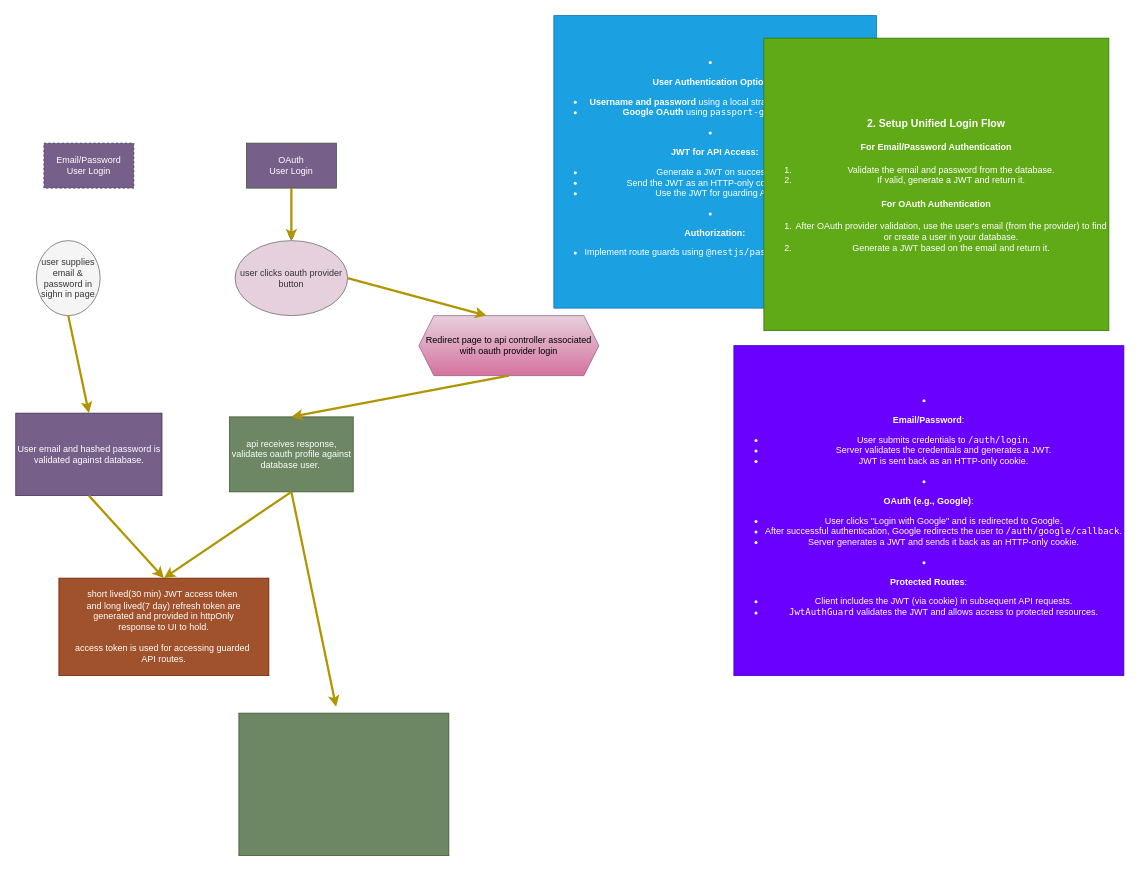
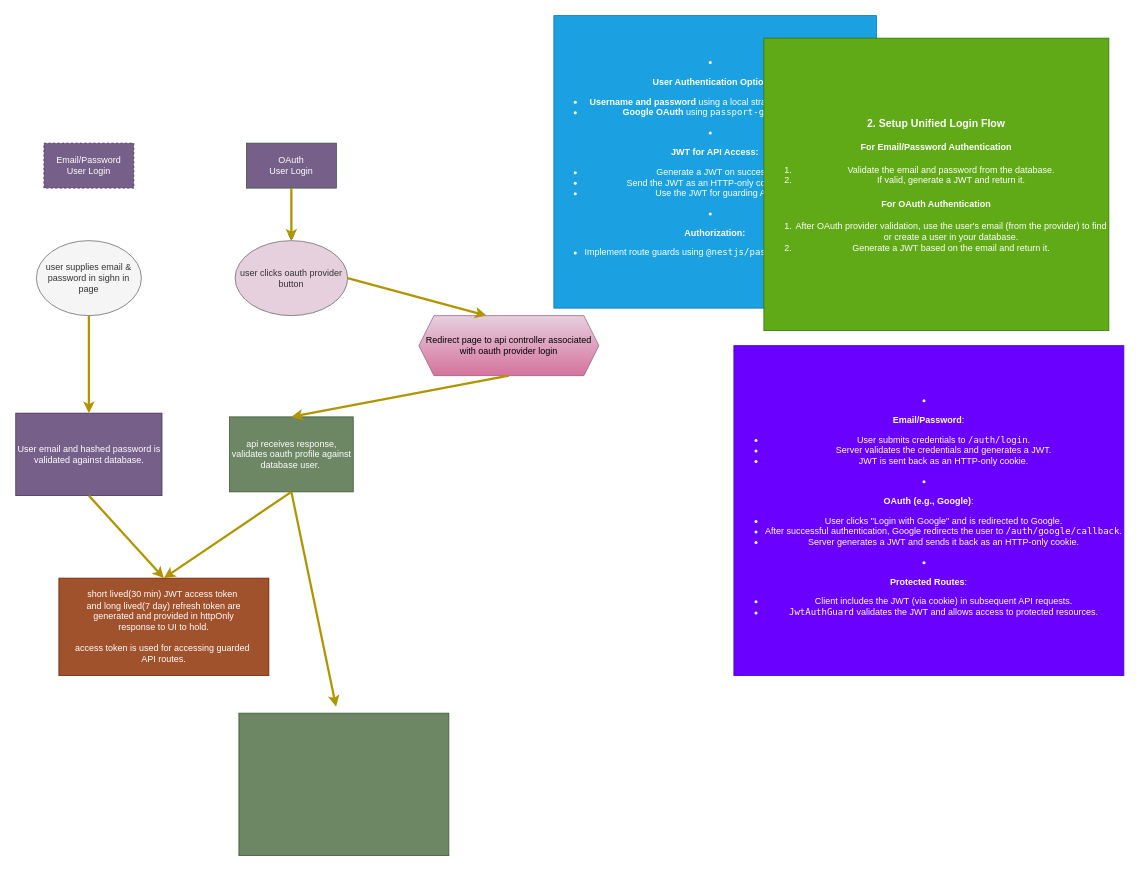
node "user supplies email & password in sighn in page": size 64x75 -> 105x75
